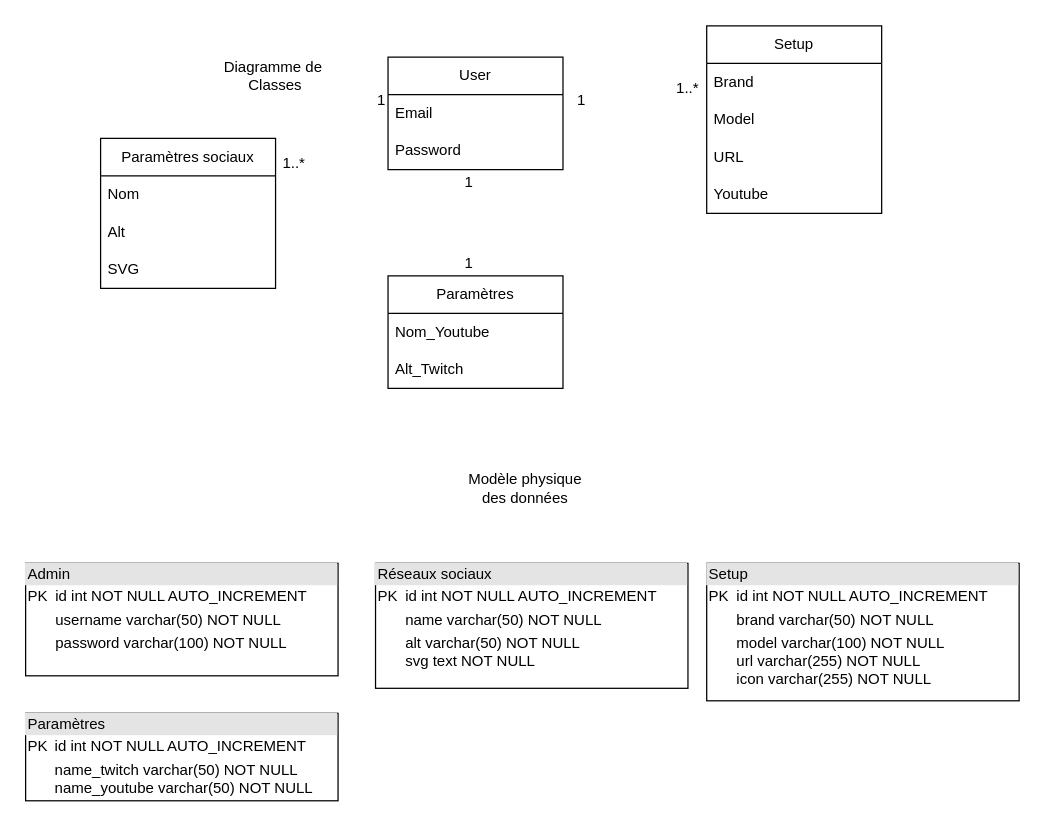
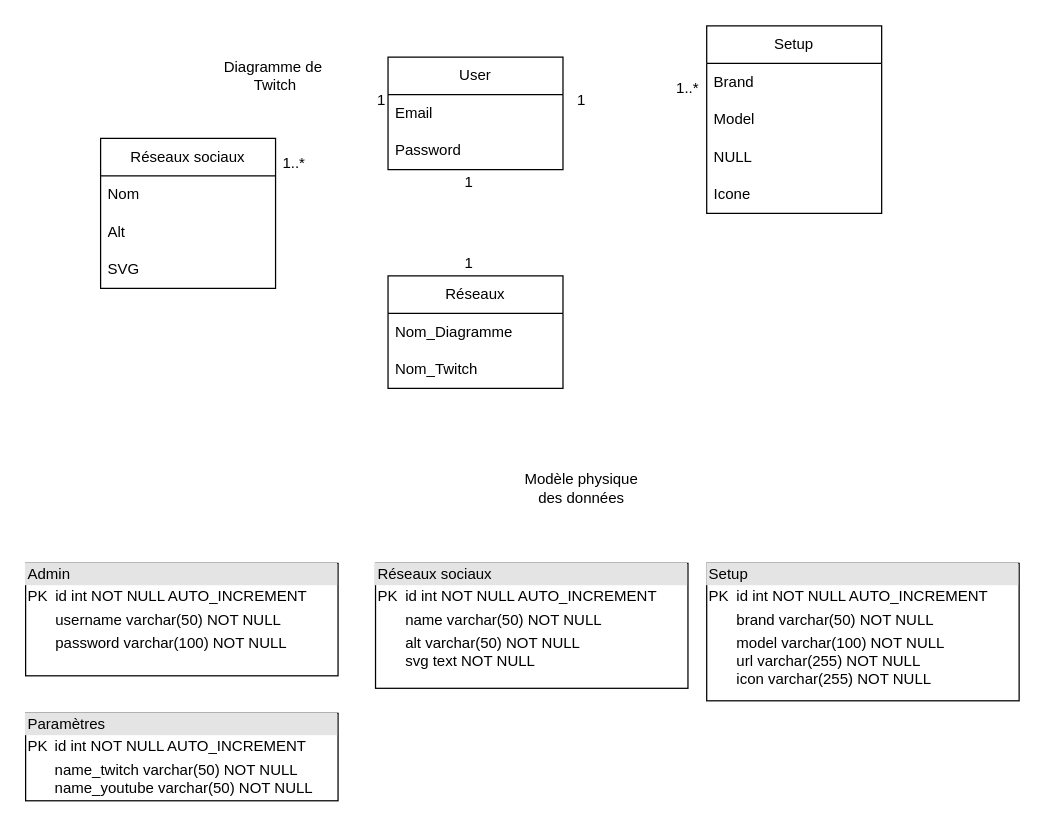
node "Diagramme de Classes": label "Diagramme de Classes" -> "Diagramme de Twitch"
node "Paramètres sociaux": label "Paramètres sociaux" -> "Réseaux sociaux"
node "URL": label "URL" -> "NULL"
node "Youtube": label "Youtube" -> "Icone"
node "Paramètres": label "Paramètres" -> "Réseaux"
node "Nom_Youtube": label "Nom_Youtube" -> "Nom_Diagramme"
node "Alt_Twitch": label "Alt_Twitch" -> "Nom_Twitch"
node "Modèle physique des données": moved (526, 488) -> (582, 488)
